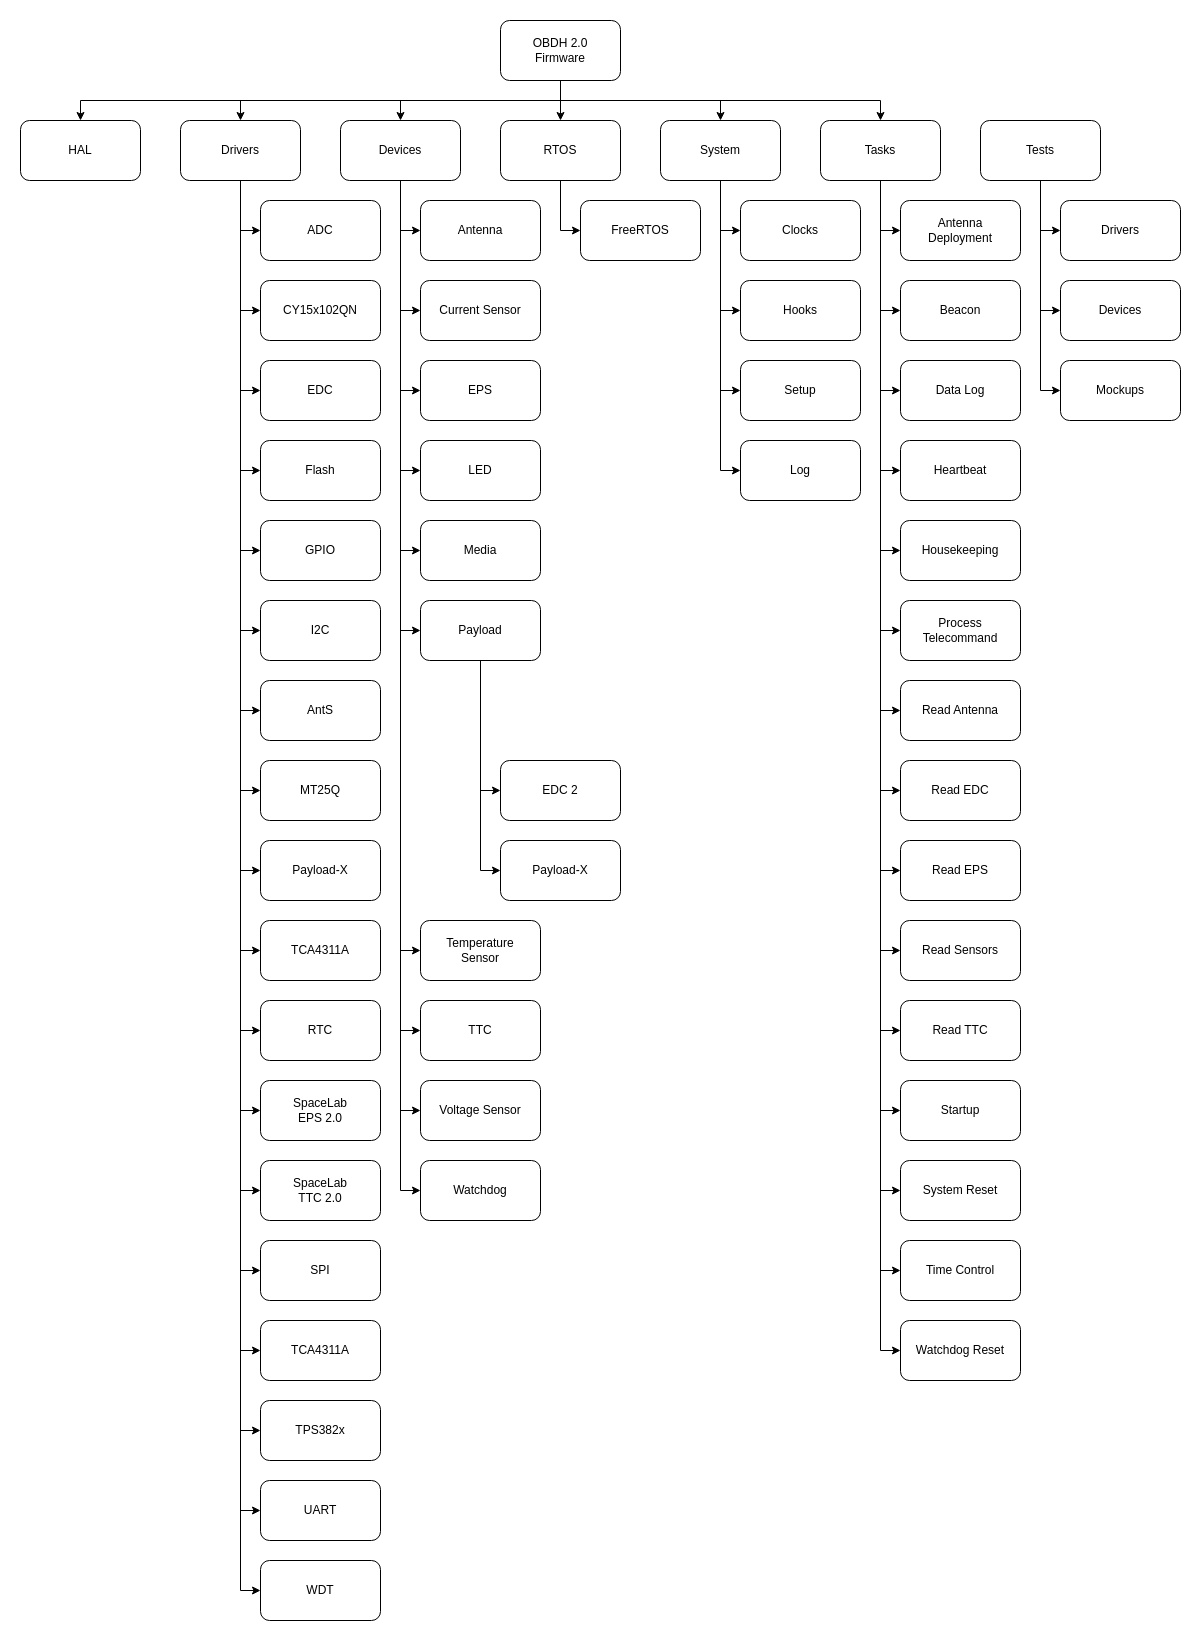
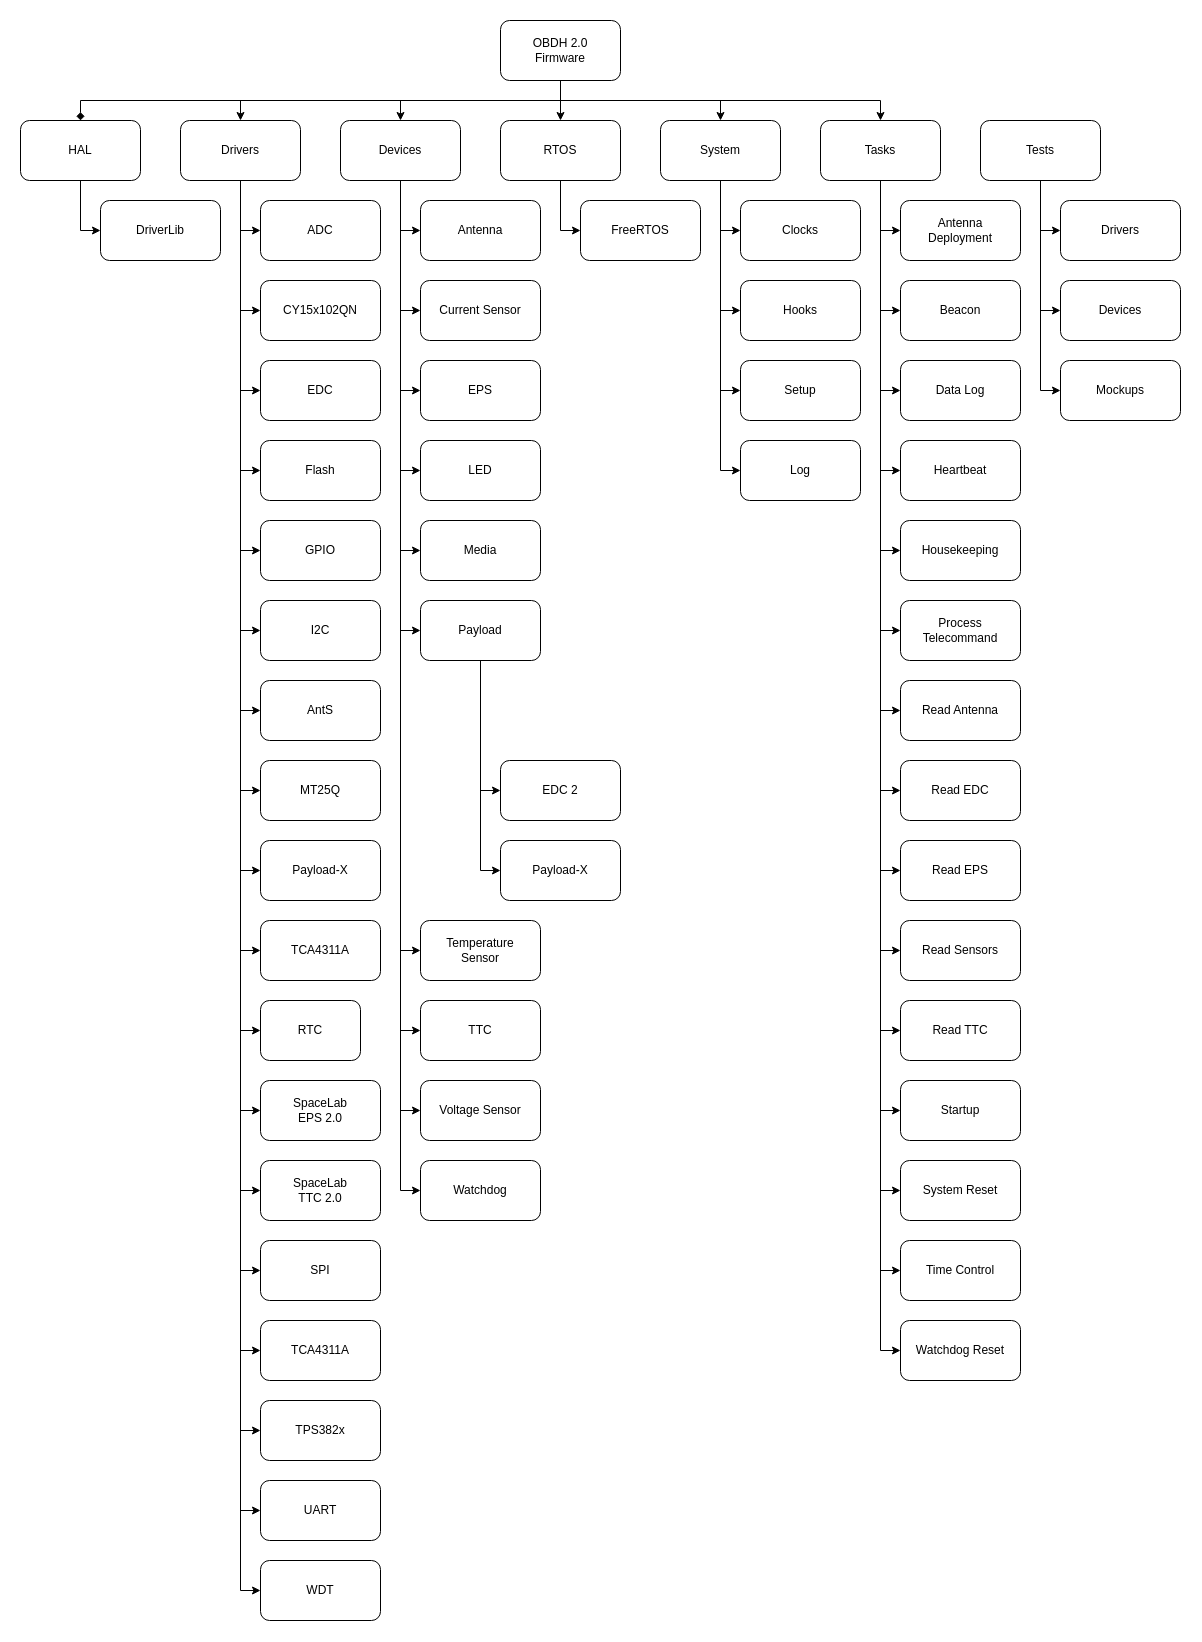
edge "OBDH 2.0 Firmware" -> "HAL": arrowhead classic -> diamond
edge "HAL" -> "DriverLib": added
node "DriverLib": added
node "RTC": size 120x60 -> 100x60
